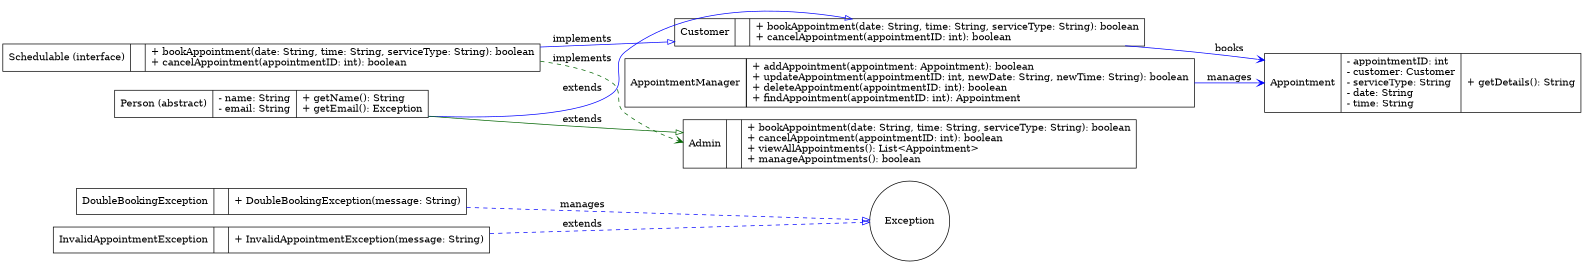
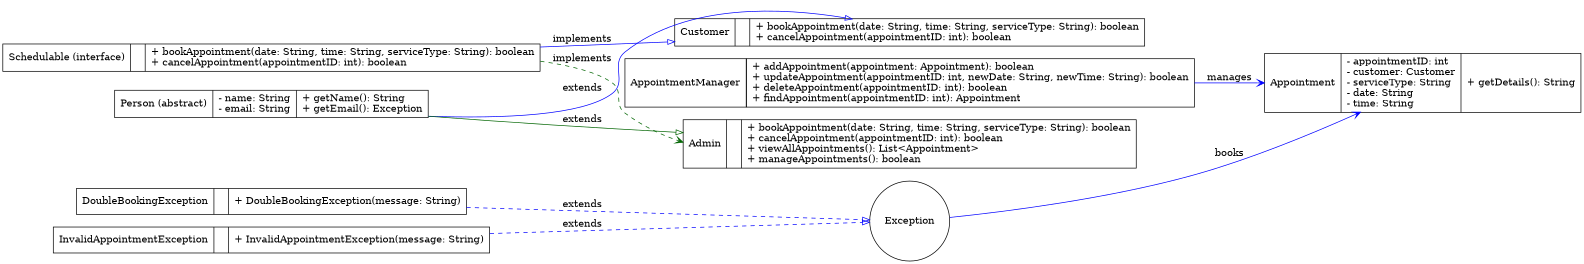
edge "Customer" -> "Appointment": now "Exception" -> "Appointment"
edge "DoubleBookingException" -> "Exception": label "manages" -> "extends"
